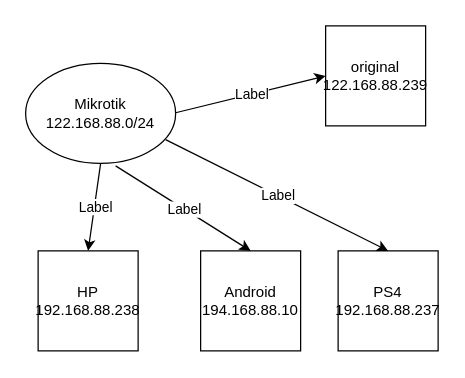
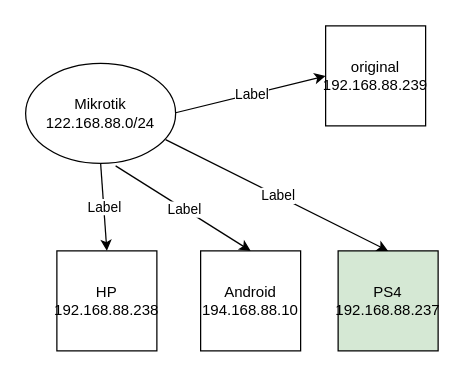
node "original 122.168.88.239": label "original 122.168.88.239" -> "original 192.168.88.239"
node "HP 192.168.88.238": moved (88, 301) -> (107, 301)
node "PS4 192.168.88.237": fillcolor #ffffff -> #d5e8d4
